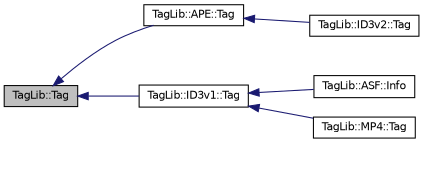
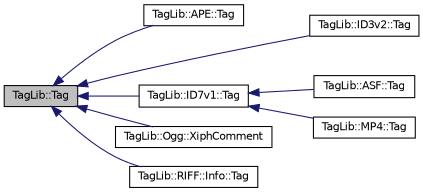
edge "TagLib::ID3v2::Tag" -> "TagLib::APE::Tag": now "TagLib::ID3v2::Tag" -> "TagLib::Tag"
node "TagLib::ASF::Info": label "TagLib::ASF::Info" -> "TagLib::ASF::Tag"
node "TagLib::ID3v1::Tag": label "TagLib::ID3v1::Tag" -> "TagLib::ID7v1::Tag"
node "TagLib::Ogg::XiphComment": added
node "TagLib::RIFF::Info::Tag": added
